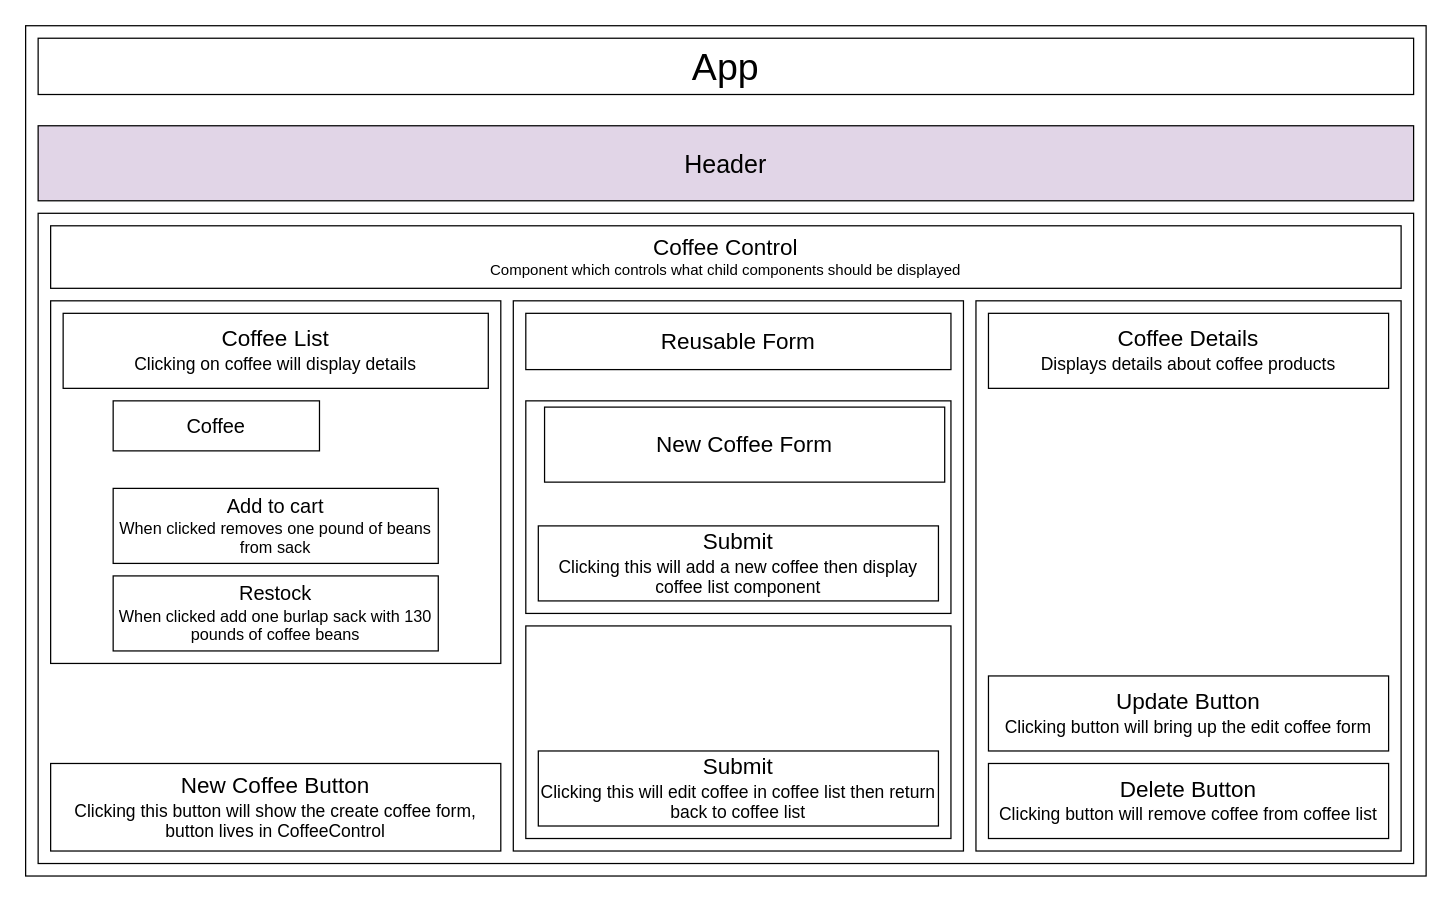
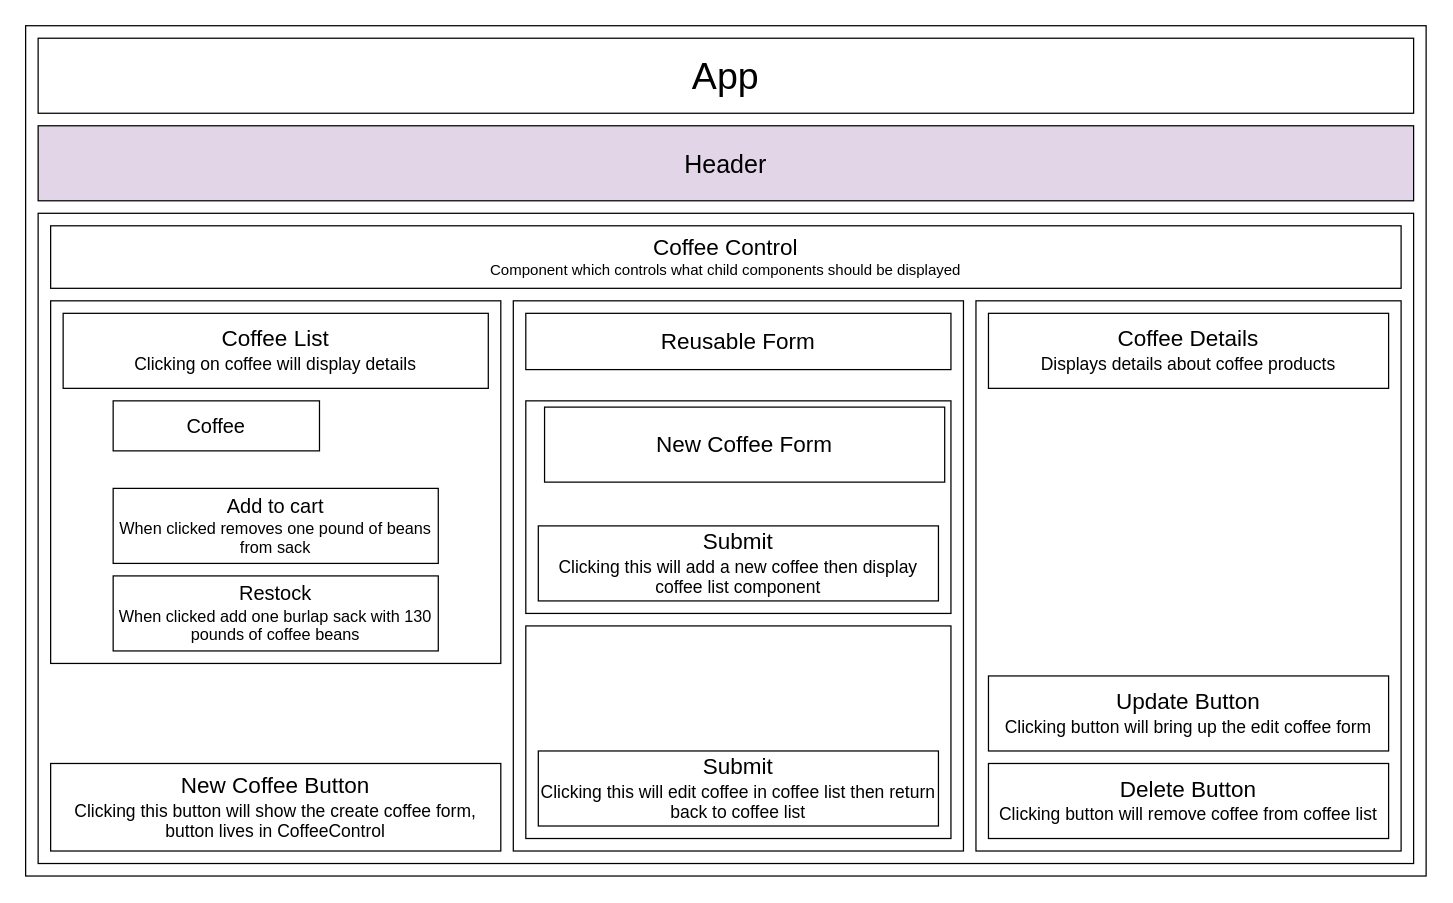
node "App": size 1375x56 -> 1375x75
